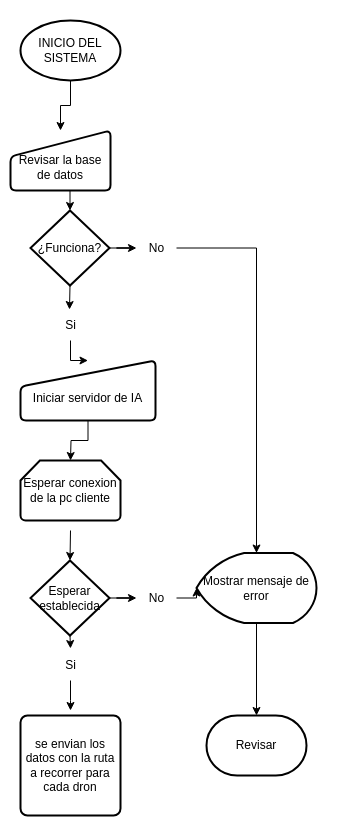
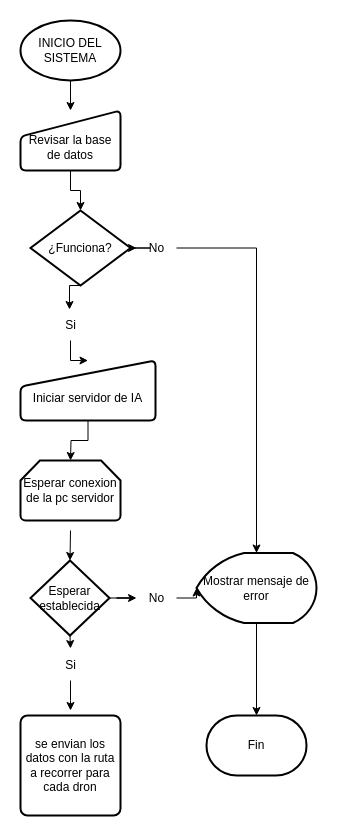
node "Revisar la base de datos": moved (61, 161) -> (71, 141)
node "¿Funciona?": size 79x75 -> 100x75
node "Esperar conexion de la pc cliente": label "Esperar conexion de la pc cliente" -> "Esperar conexion de la pc servidor"
node "Revisar": label "Revisar" -> "Fin"
